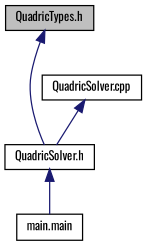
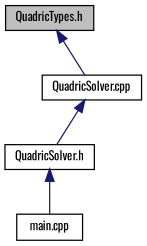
edge "QuadricSolver.h" -> "QuadricTypes.h": now "QuadricSolver.cpp" -> "QuadricTypes.h"
node "main.main": label "main.main" -> "main.cpp"
